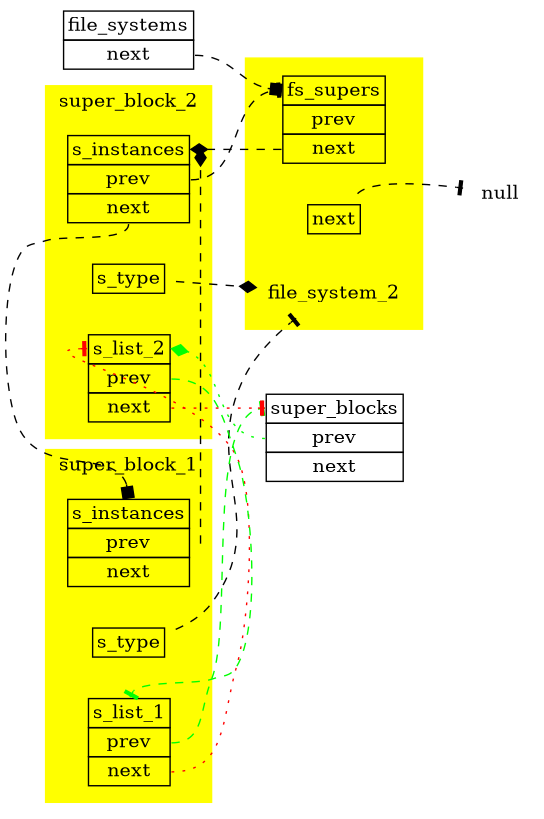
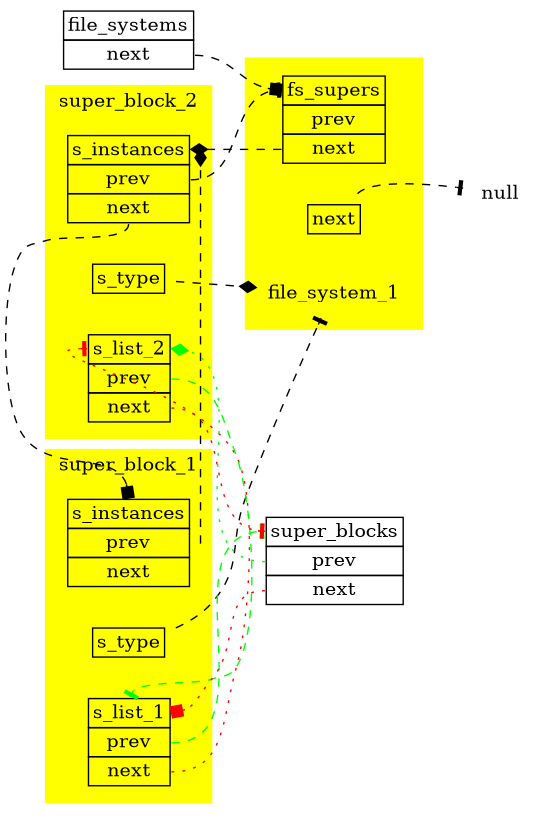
node "file_system_2": label "file_system_2" -> "file_system_1"
edge "super_blocks" -> "s_list_1": added
